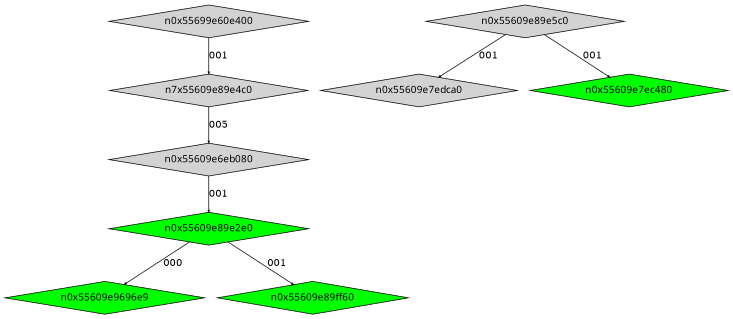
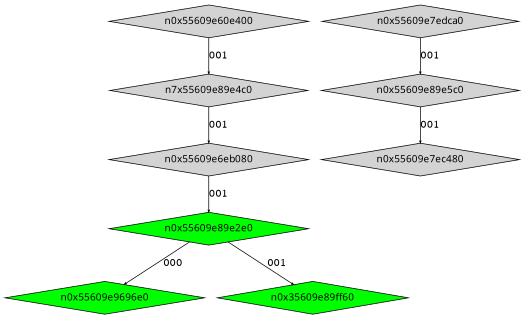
node "n0x55699e60e400": label "n0x55699e60e400" -> "n0x55609e60e400"
edge "n0x55609e89e5c0" -> "n0x55609e7edca0": reversed
node "n0x55609e7ec480": fillcolor green -> lightgrey
edge "n7x55609e89e4c0" -> "n0x55609e6eb080": label "005" -> "001"
node "n0x55609e9696e9": label "n0x55609e9696e9" -> "n0x55609e9696e0"
node "n0x55609e89ff60": label "n0x55609e89ff60" -> "n0x35609e89ff60"
